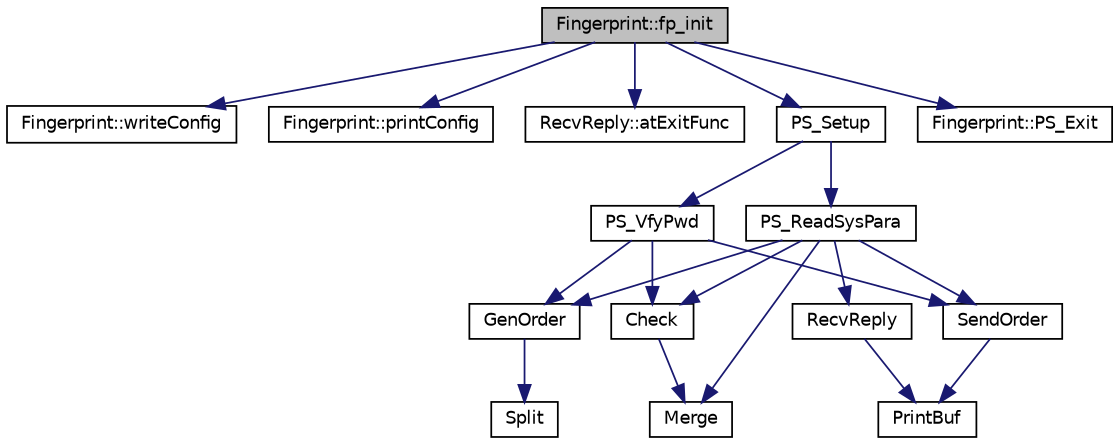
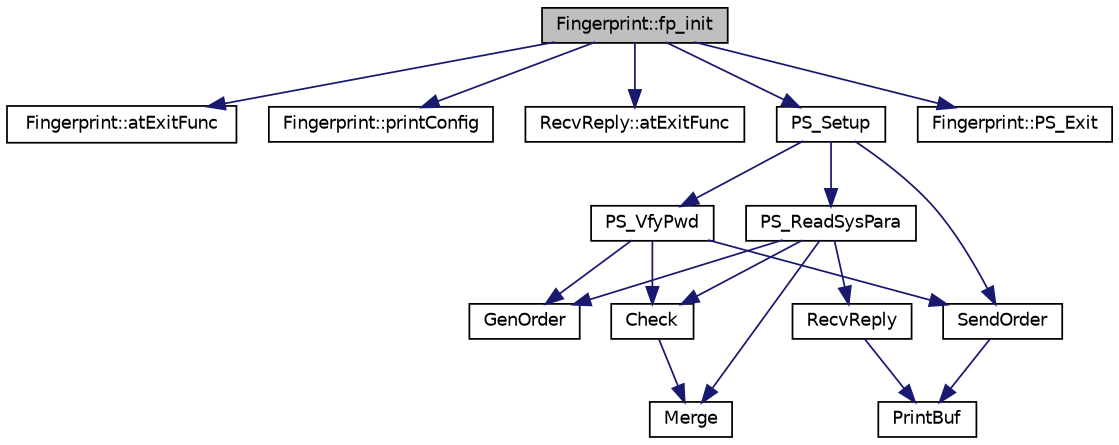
node "Fingerprint::writeConfig": label "Fingerprint::writeConfig" -> "Fingerprint::atExitFunc"
edge "PS_ReadSysPara" -> "SendOrder": now "PS_Setup" -> "SendOrder"
node "Split": removed
